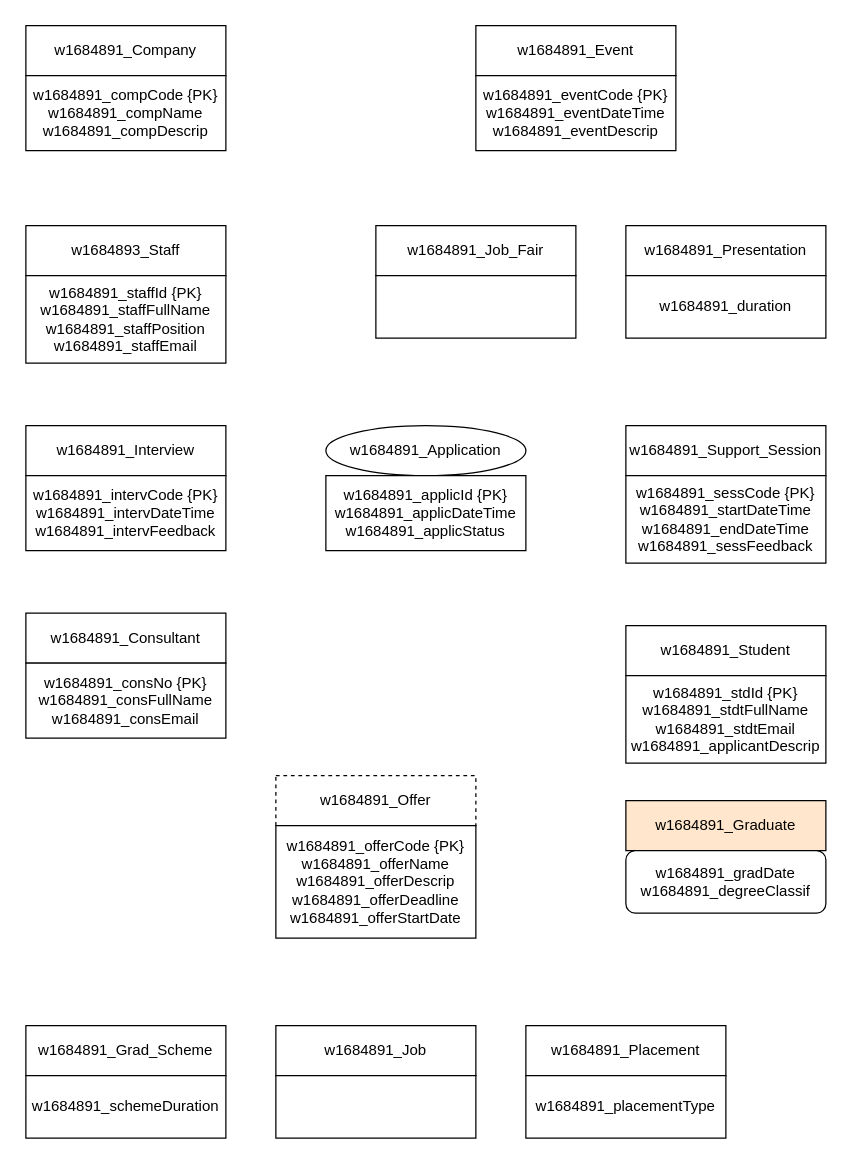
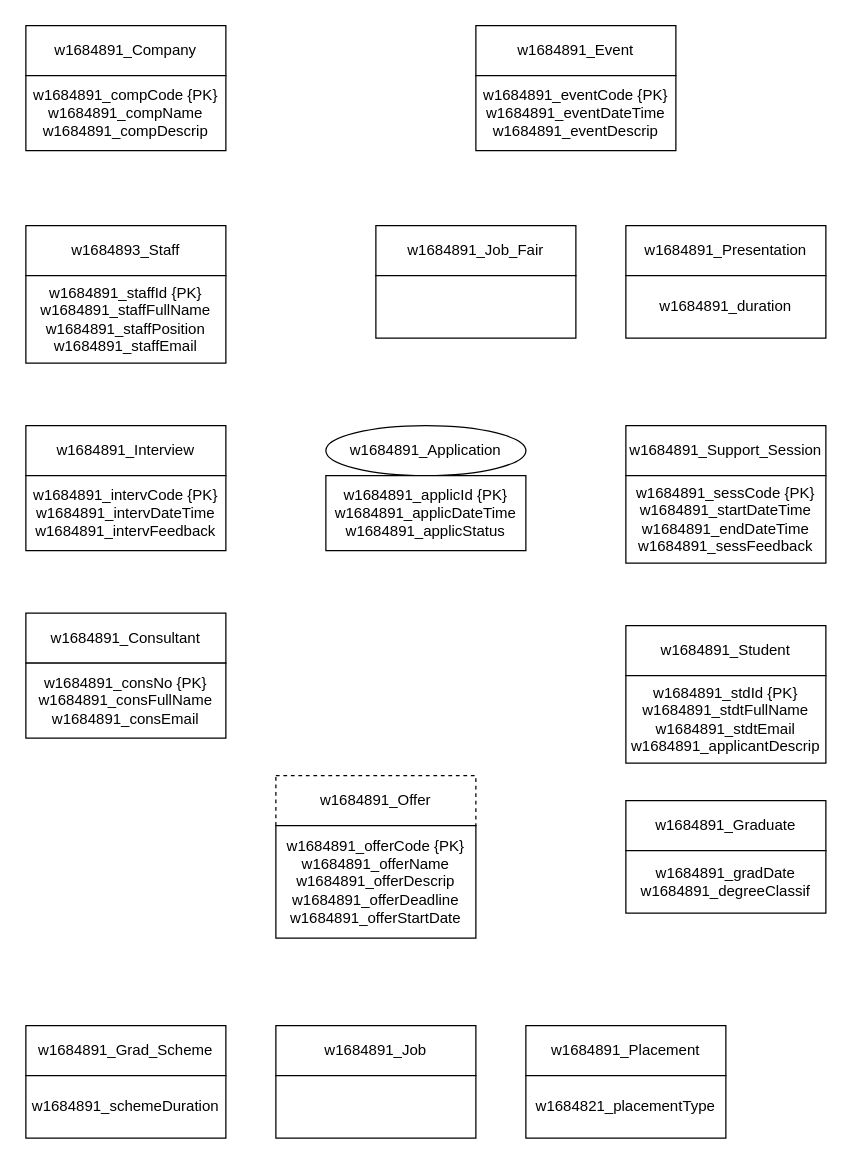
node "w1684891_Graduate": fillcolor #ffe6cc -> #ffffff
node "w1684891_gradDate w1684891_degreeClassif": shape rounded rectangle -> rectangle
node "w1684891_placementType": label "w1684891_placementType" -> "w1684821_placementType"
